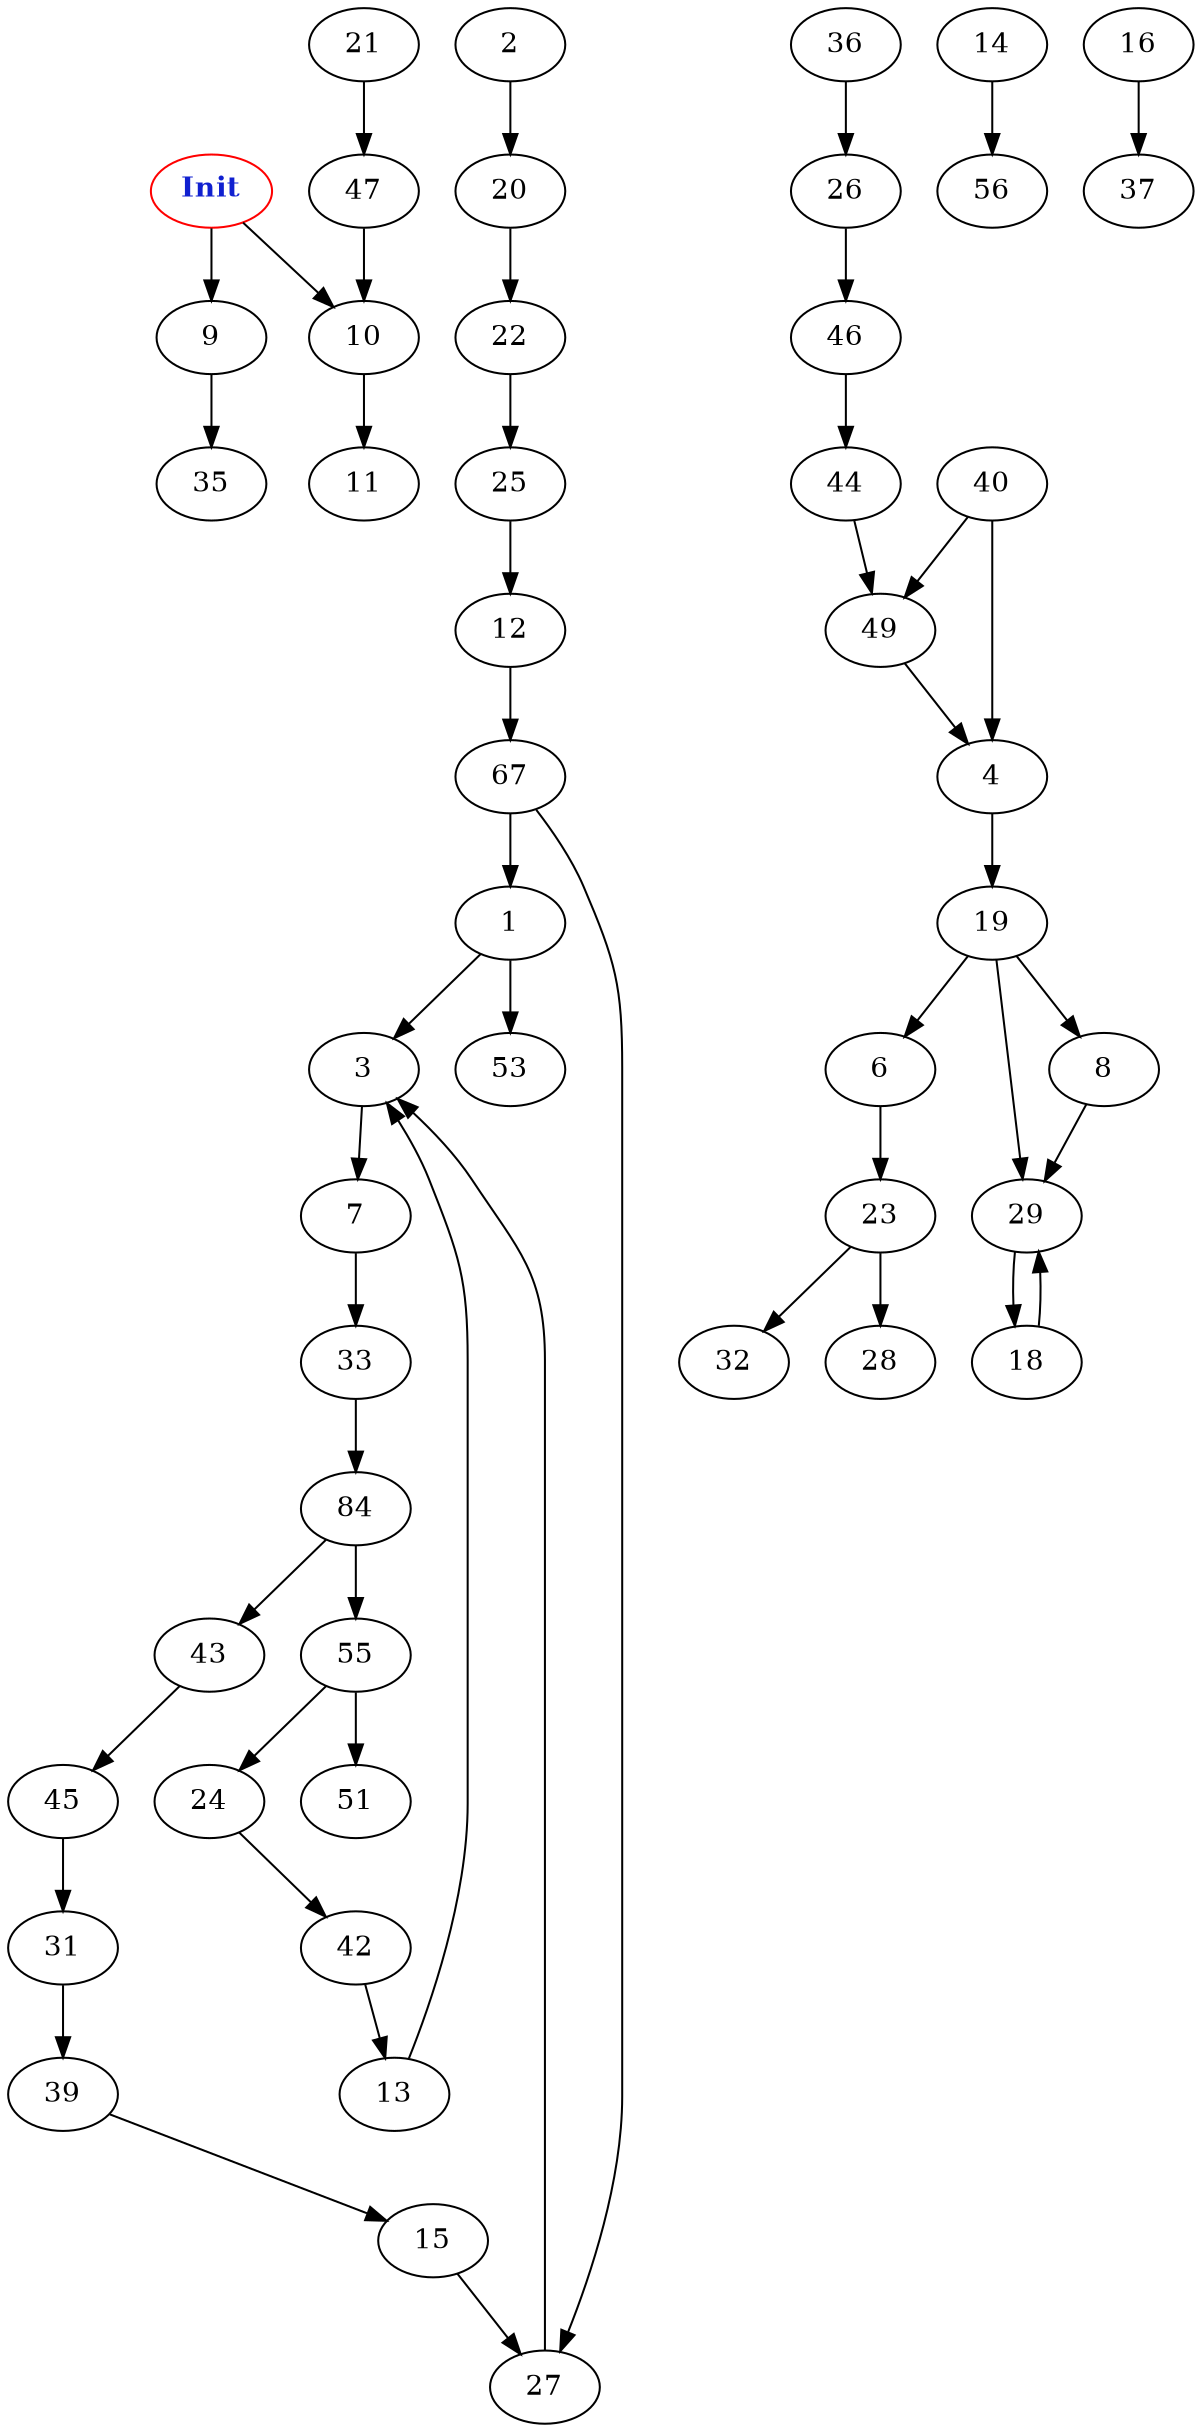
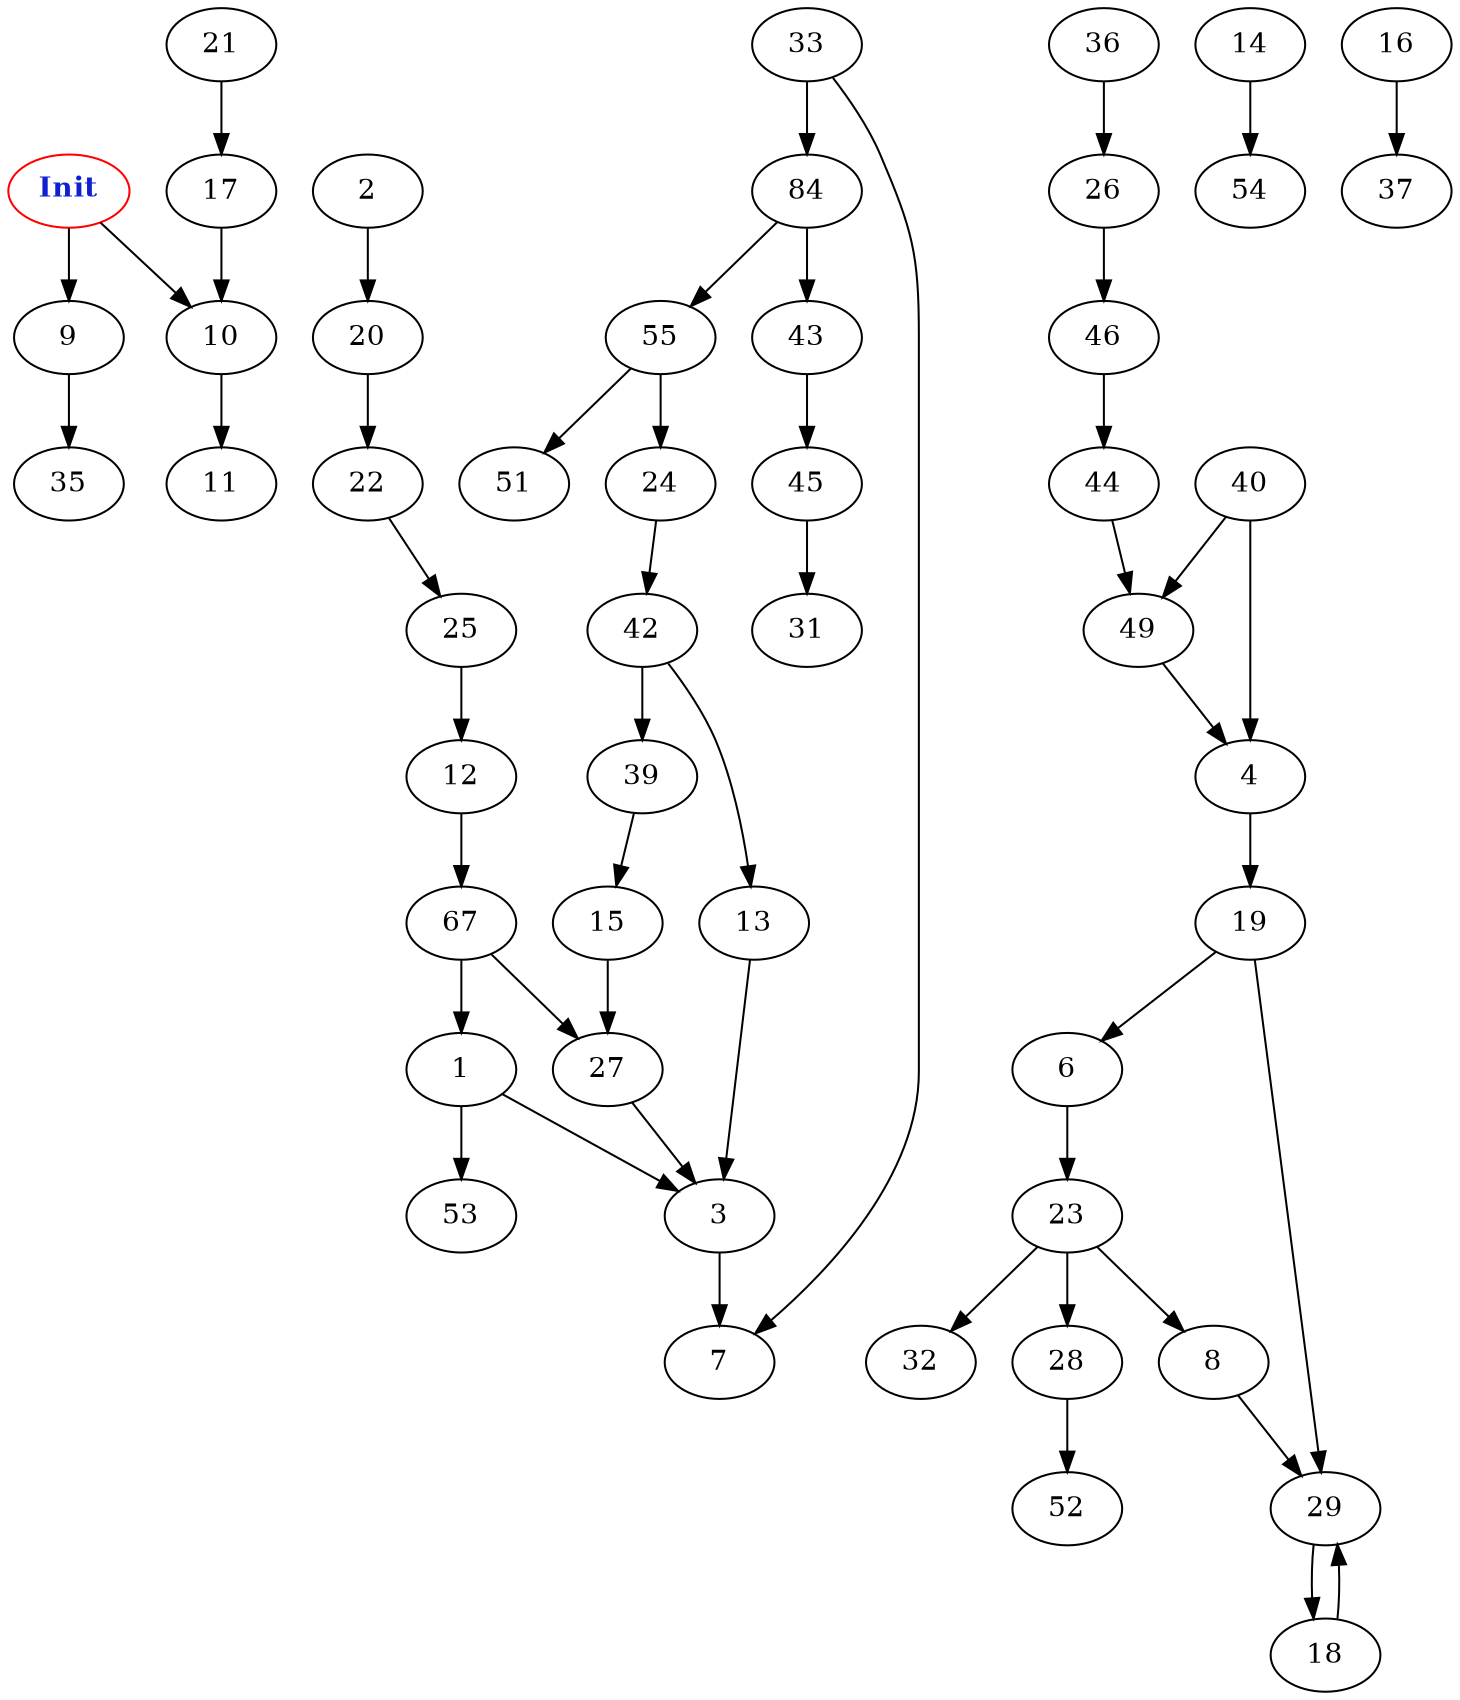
node "47": label "47" -> "17"
node "56": label "56" -> "54"
edge "19" -> "8": now "23" -> "8"
edge "7" -> "33": reversed
node "52": added
edge "31" -> "39": now "42" -> "39"
